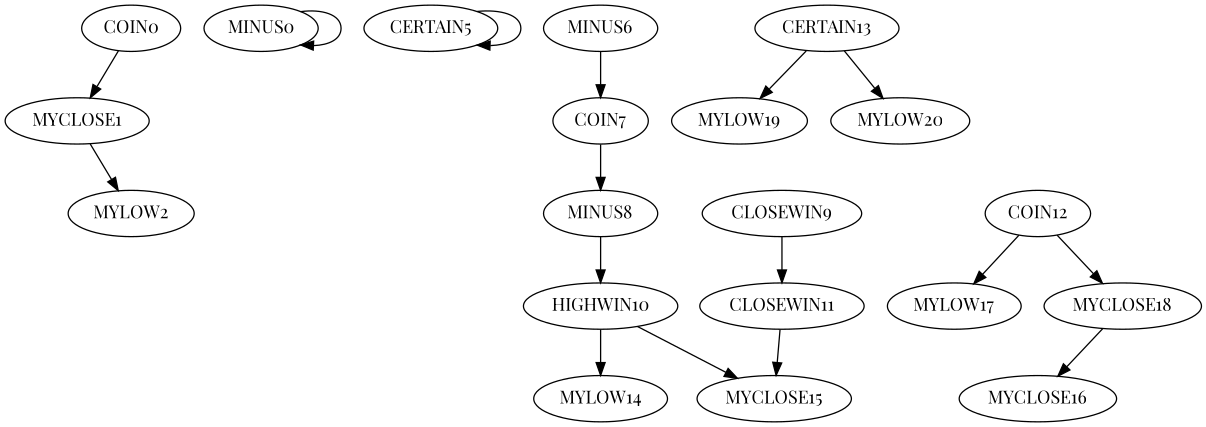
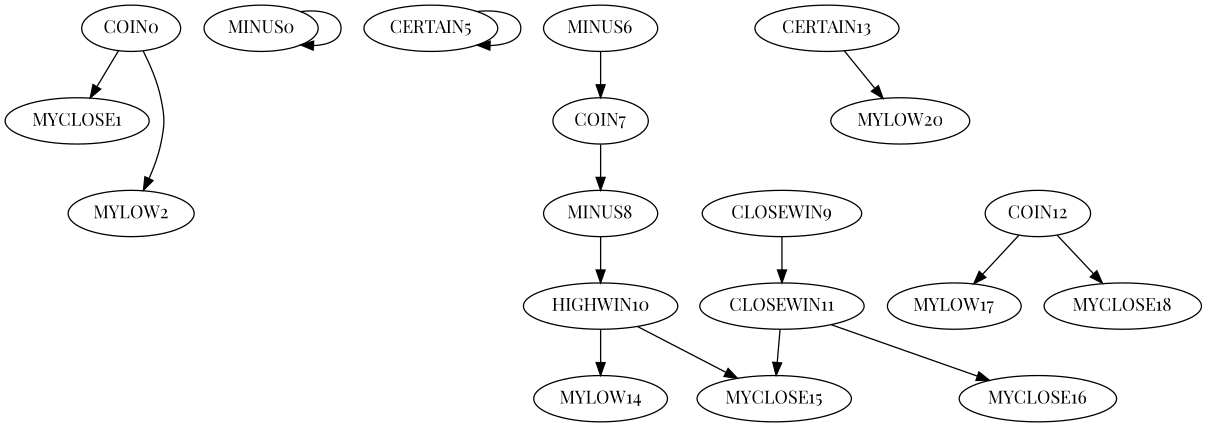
node "MYLOW19": removed
edge "MYCLOSE1" -> "MYLOW2": now "COIN0" -> "MYLOW2"
edge "MYCLOSE18" -> "MYCLOSE16": now "CLOSEWIN11" -> "MYCLOSE16"
